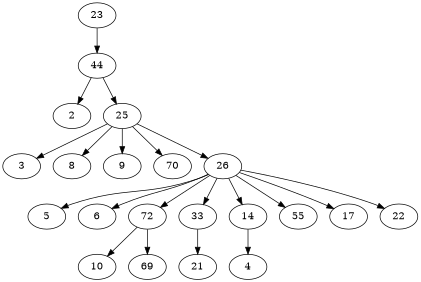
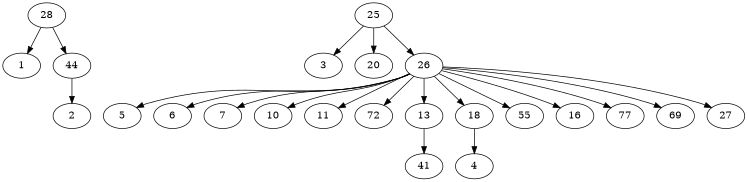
node "23": label "23" -> "28"
node "1": added
edge "44" -> "25": removed
node "7": added
node "11": added
node "16": added
node "8": removed
node "9": removed
node "70": label "70" -> "20"
node "33": label "33" -> "13"
node "14": label "14" -> "18"
node "17": label "17" -> "77"
node "22": label "22" -> "27"
edge "72" -> "69": now "26" -> "69"
edge "72" -> "10": now "26" -> "10"
node "21": label "21" -> "41"
